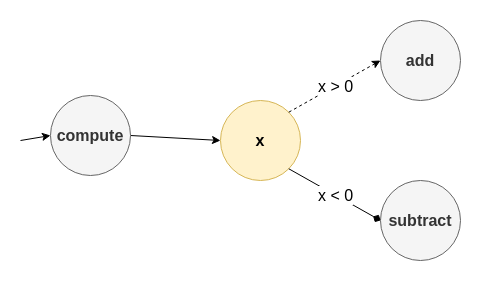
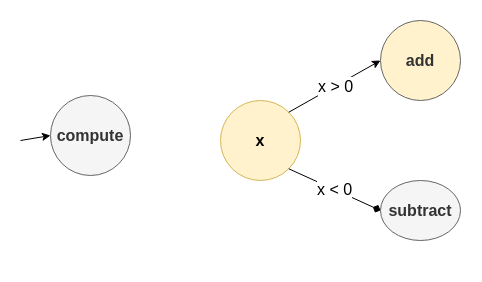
node "add": fillcolor #f5f5f5 -> #fff2cc
edge "x" -> "add": style dashed -> solid
edge "compute" -> "x": removed
node "subtract": size 80x80 -> 80x60
